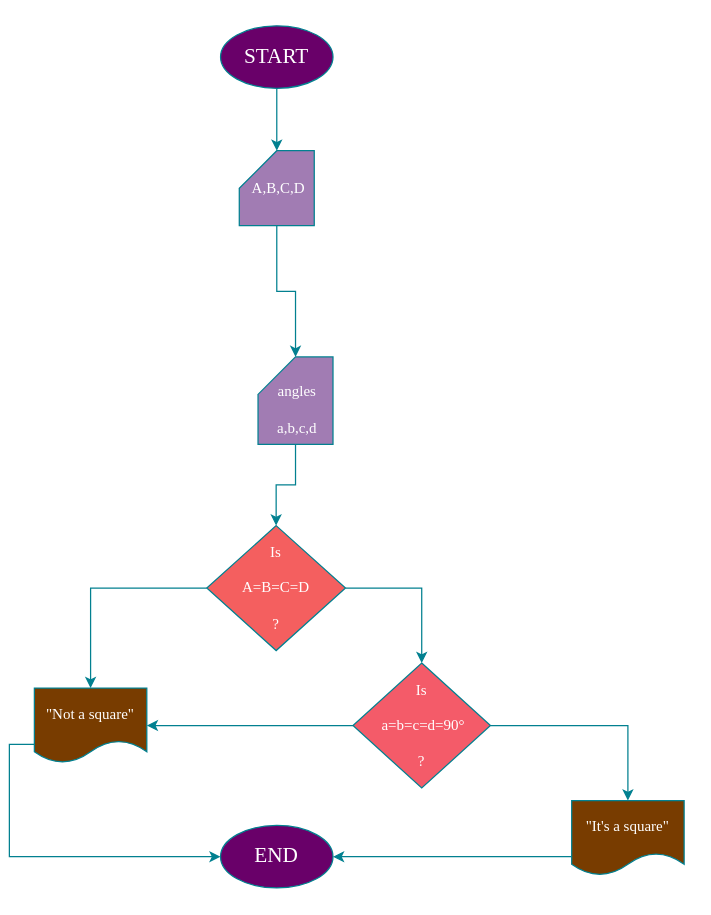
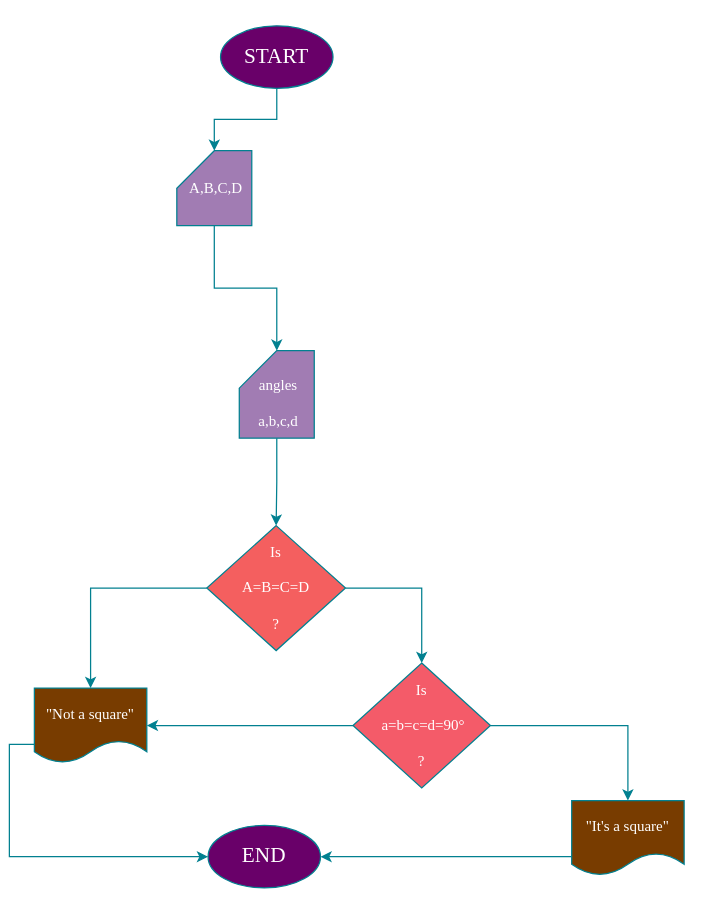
node "A,B,C,D": moved (277, 188) -> (214, 188)
node "angles a,b,c,d": moved (296, 401) -> (277, 394)
node "END": moved (277, 857) -> (264, 857)
